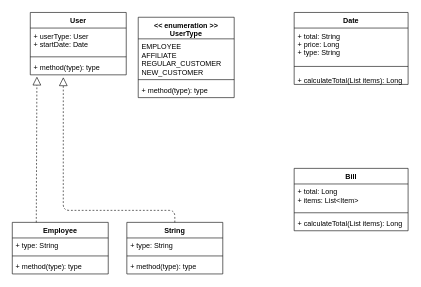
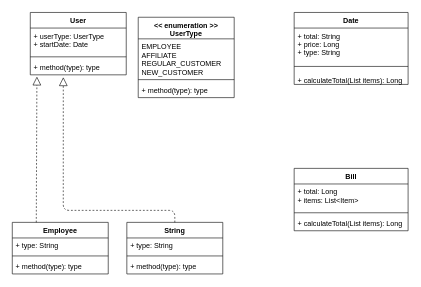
node "+ userType: User + startDate: Date": label "+ userType: User + startDate: Date" -> "+ userType: UserType + startDate: Date"
